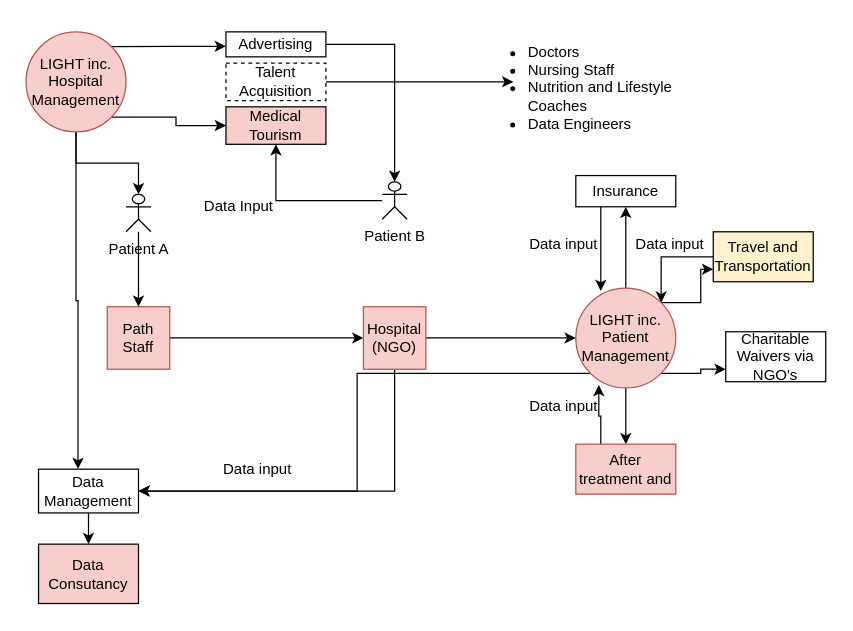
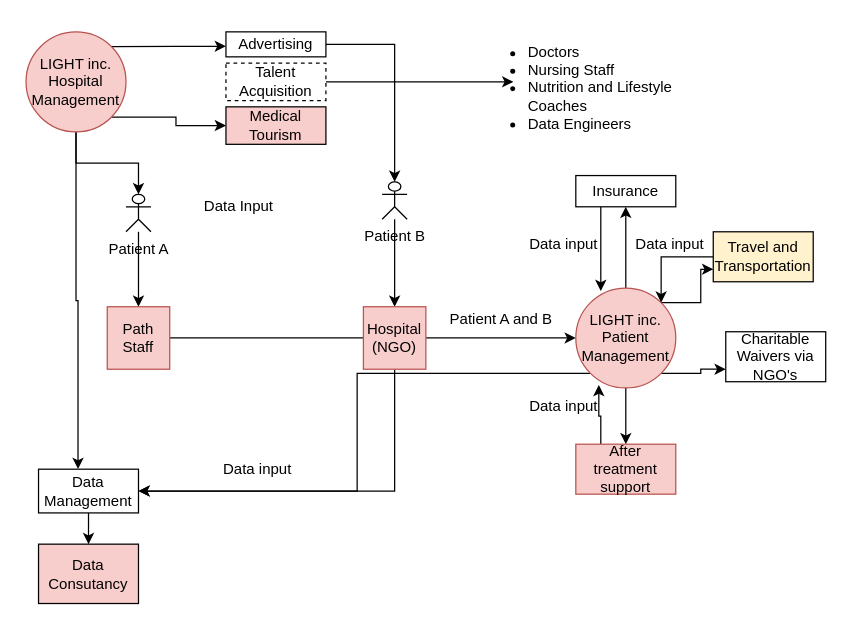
edge "Patient B" -> "Medical Tourism": now "Patient B" -> "Hospital (NGO)"
node "Patient A and B": added
edge "Path Staff" -> "Hospital (NGO)": arrowhead classic -> none
node "After treatment and": label "After treatment and" -> "After treatment support"
